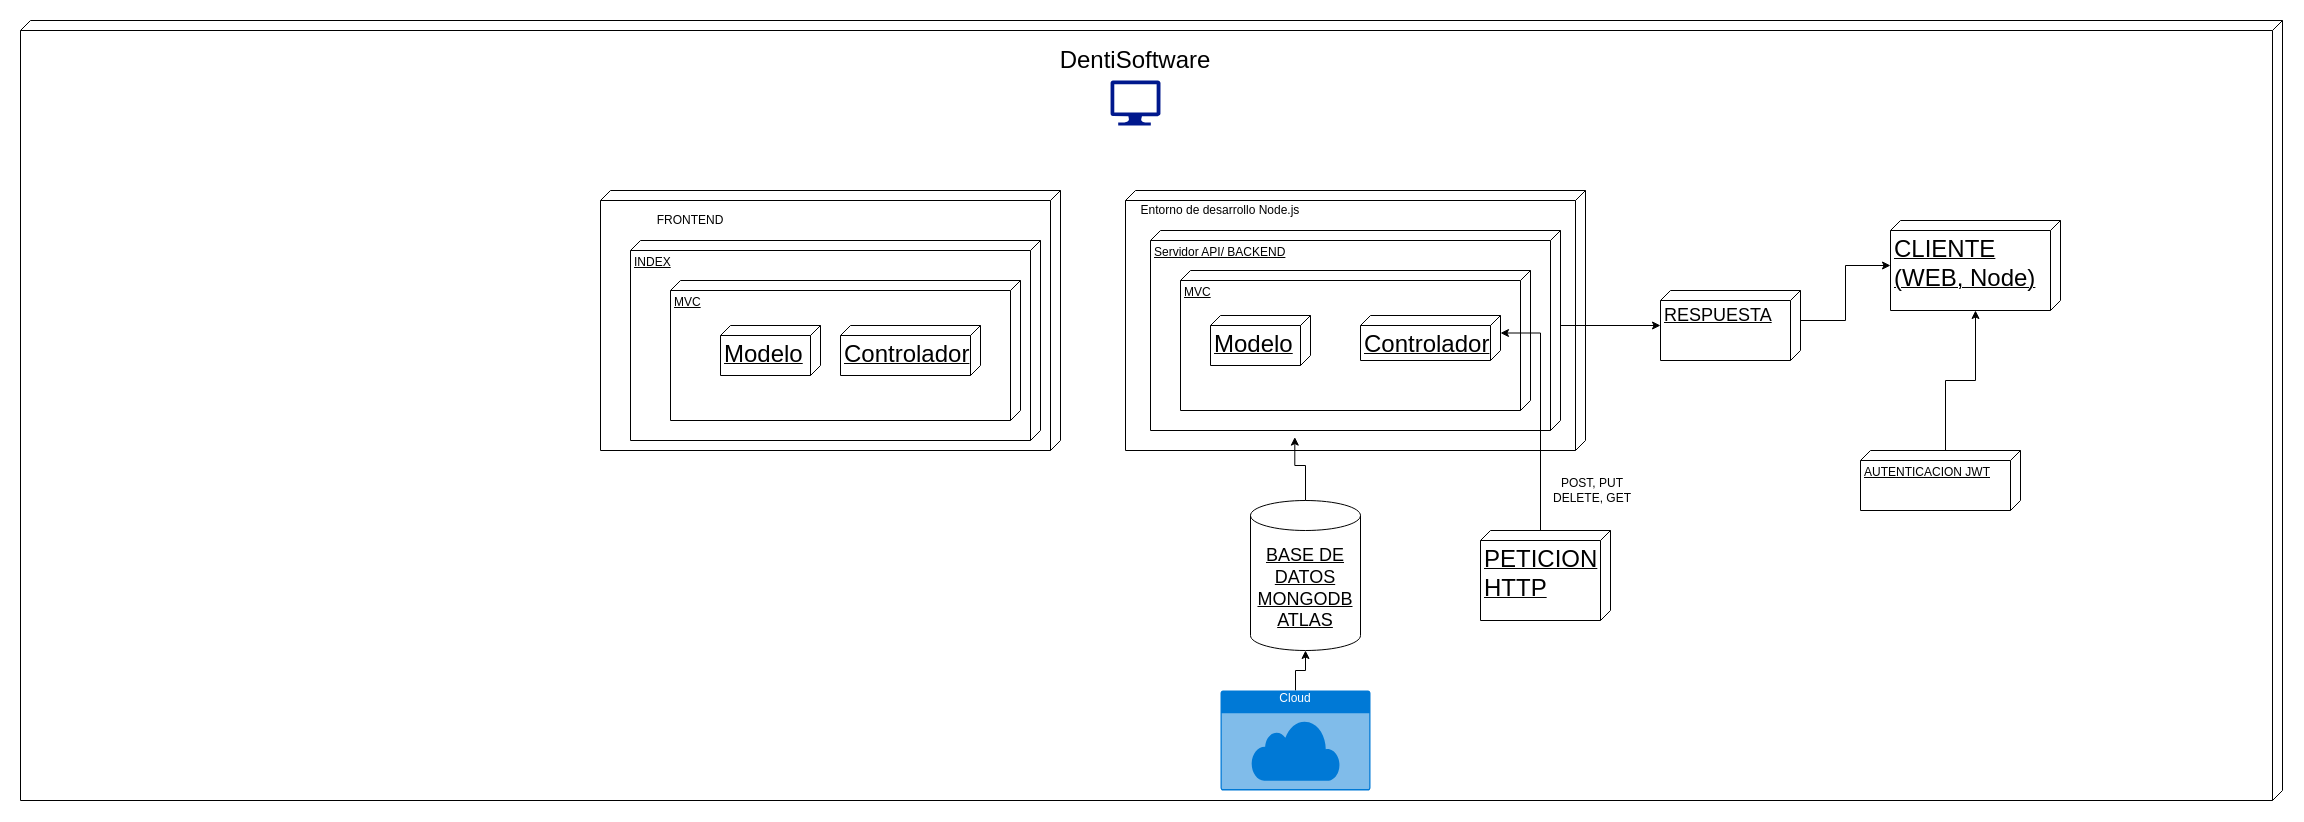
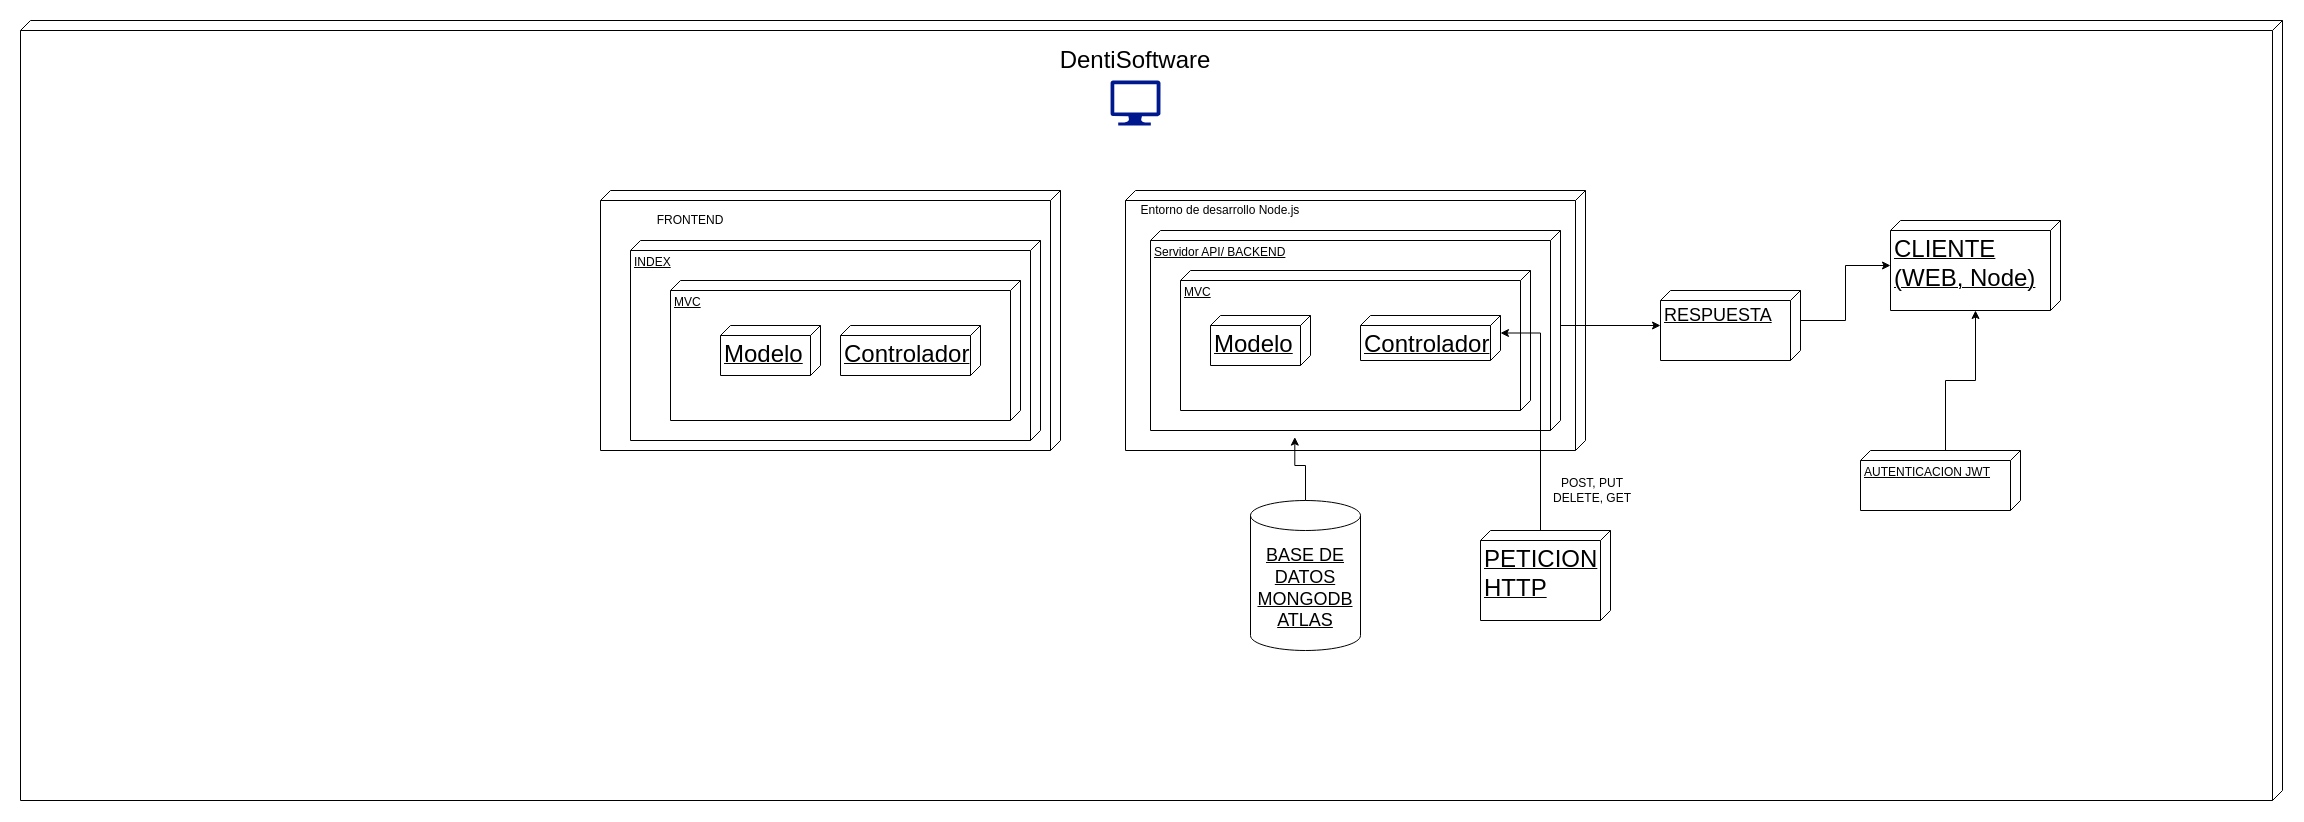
edge "Cloud" -> "BASE DE DATOS MONGODB ATLAS": removed
node "Cloud": removed
